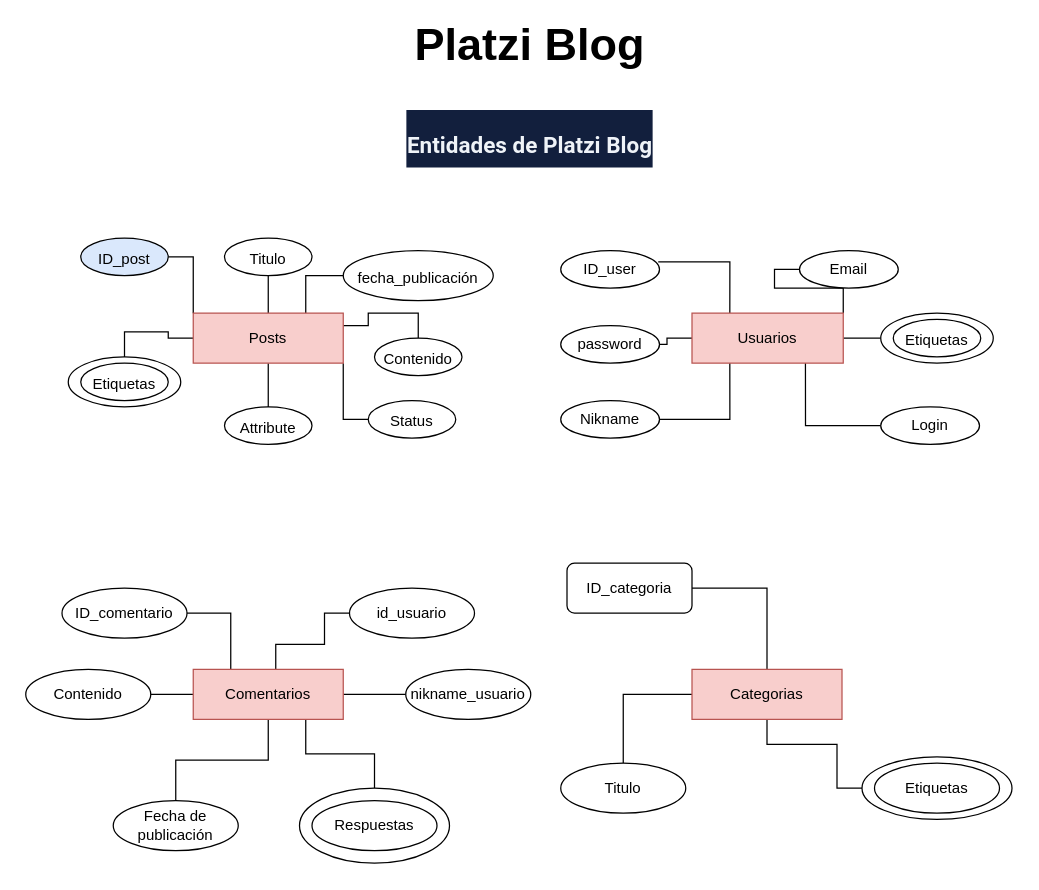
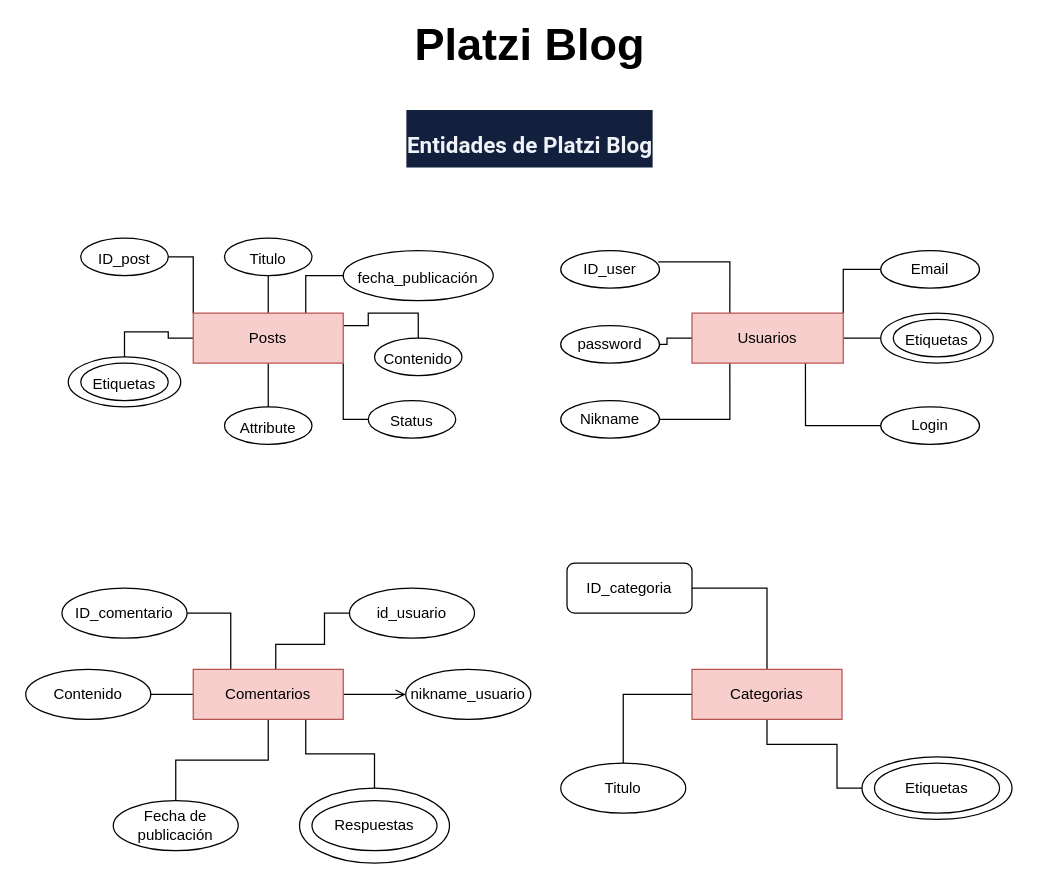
node "ID_post": fillcolor #dae8fc -> #ffffff
node "Email": moved (849, 269) -> (930, 269)
edge "Comentarios" -- "nikname_usuario": arrowhead none -> open
